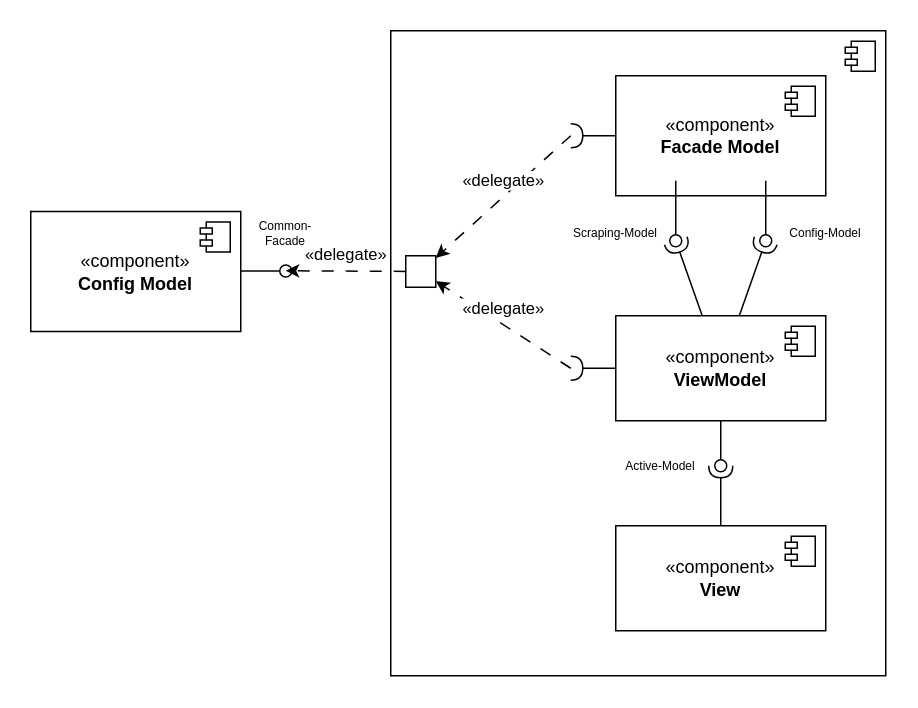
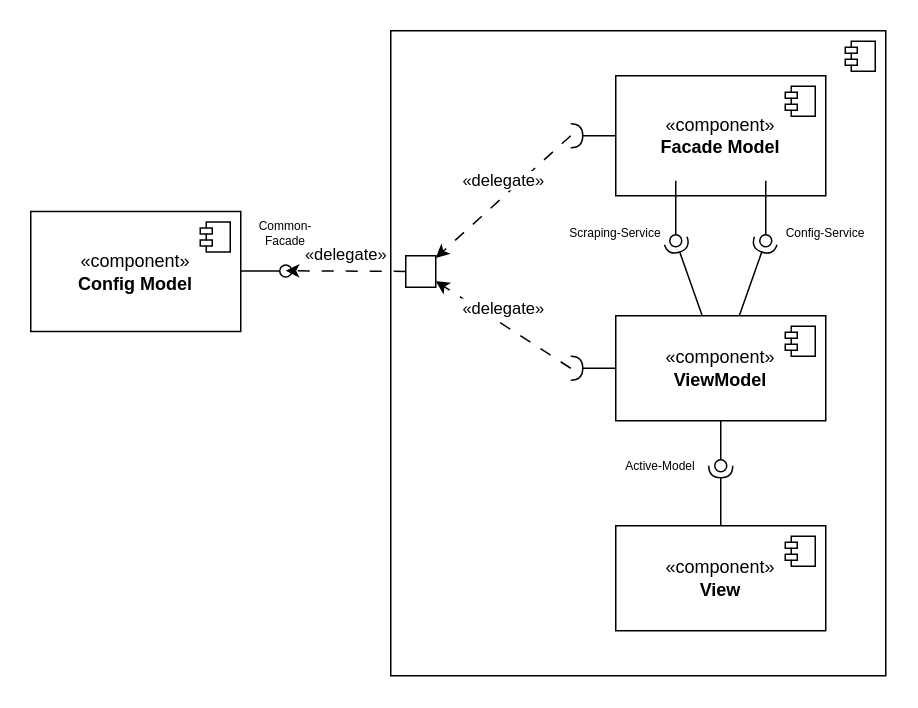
node "Scraping-Model": label "Scraping-Model" -> "Scraping-Service"
node "Config-Model": label "Config-Model" -> "Config-Service"
